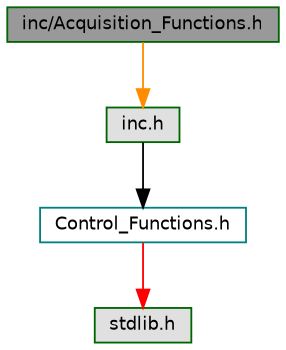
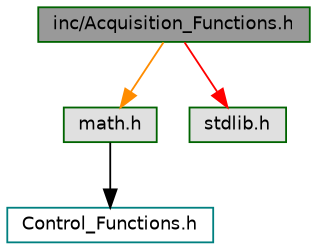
node "inc.h": label "inc.h" -> "math.h"
edge "Control_Functions.h" -> "stdlib.h": now "inc/Acquisition_Functions.h" -> "stdlib.h"
